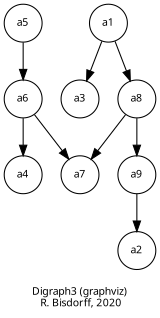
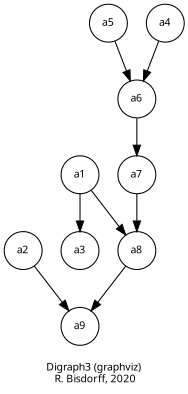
edge "a6" -> "a4": reversed
edge "a8" -> "a7": reversed
edge "a9" -> "a2": reversed
